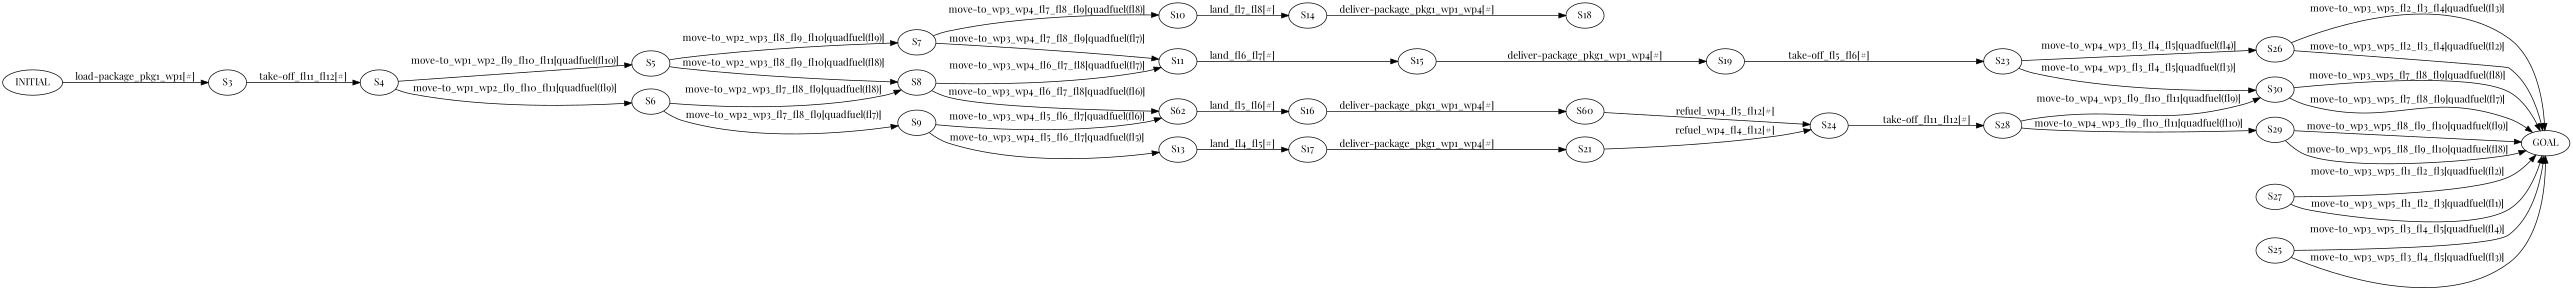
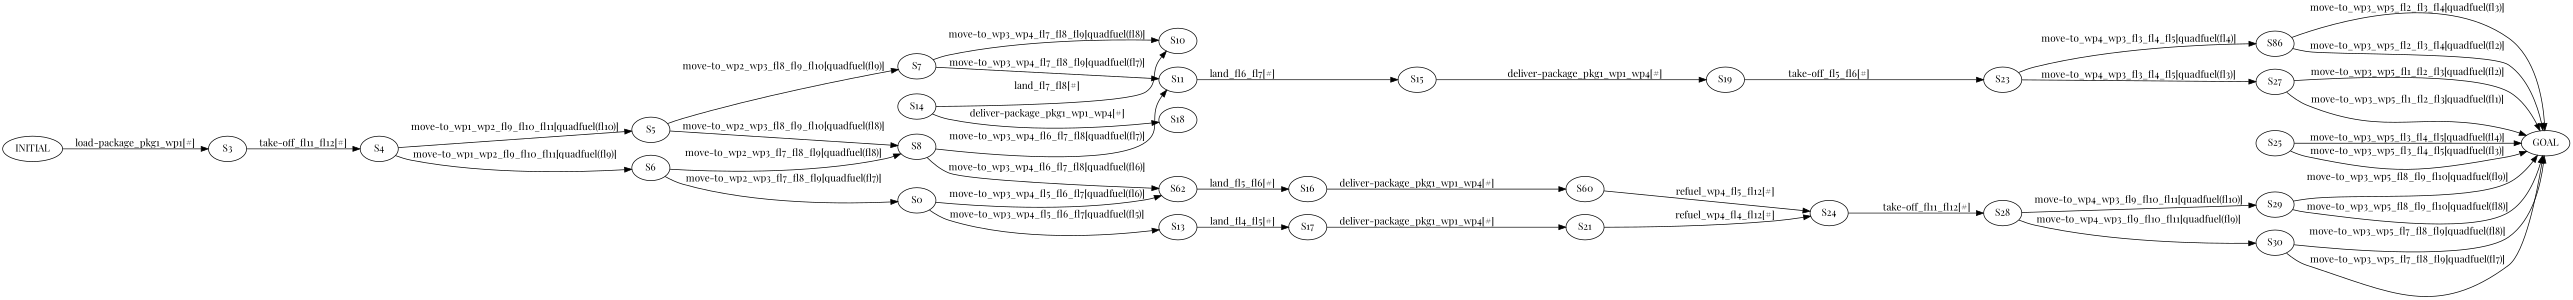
edge "S10" -> "S14": reversed
node "S26": label "S26" -> "S86"
edge "S23" -> "S30": now "S23" -> "S27"
node "S9": label "S9" -> "S0"
